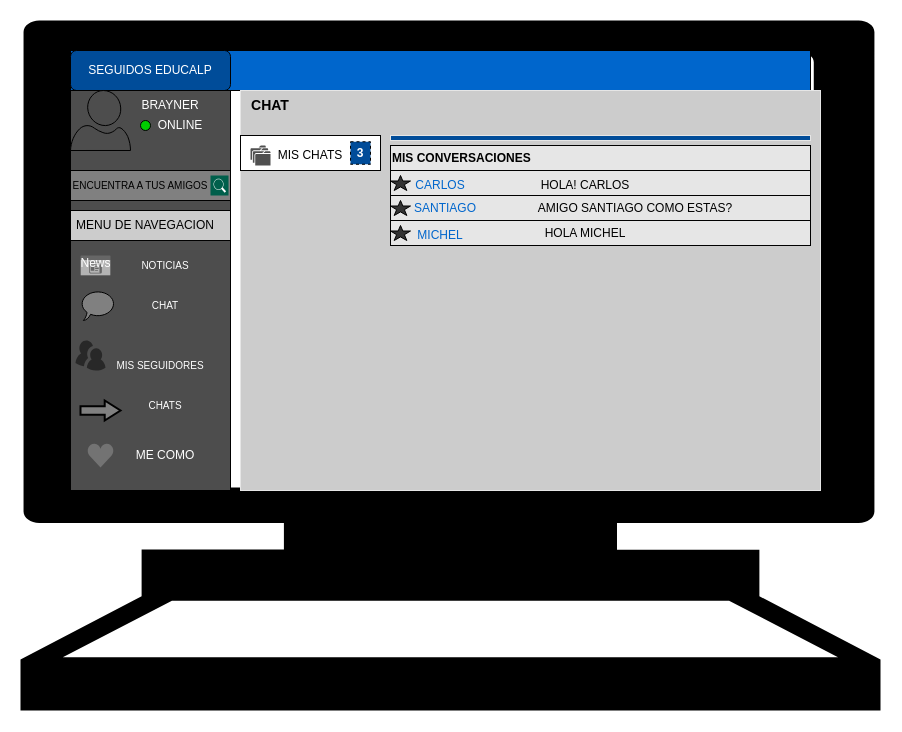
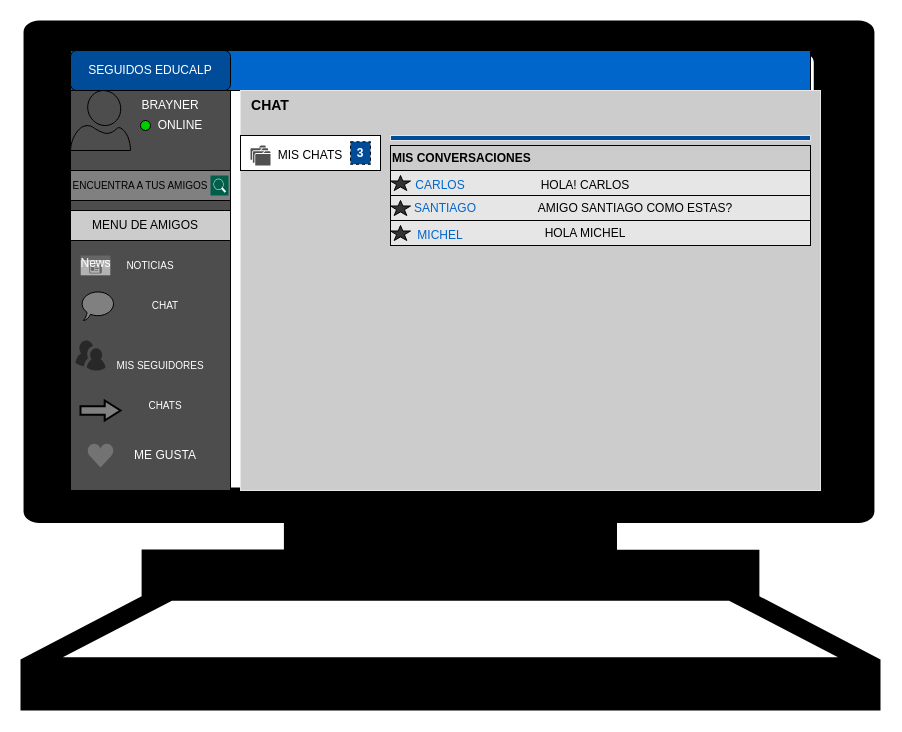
node "MIS CONVERSACIONES": fillcolor #e6e6e6 -> #cccccc
node "MENU DE NAVEGACION": label "MENU DE NAVEGACION" -> "MENU DE AMIGOS"
node "NOTICIAS": moved (166, 266) -> (151, 266)
node "ME COMO": label "ME COMO" -> "ME GUSTA"
